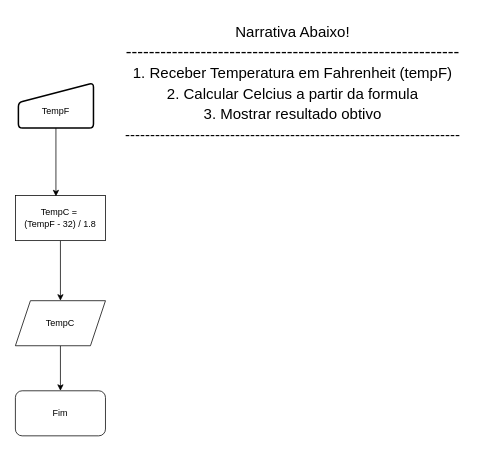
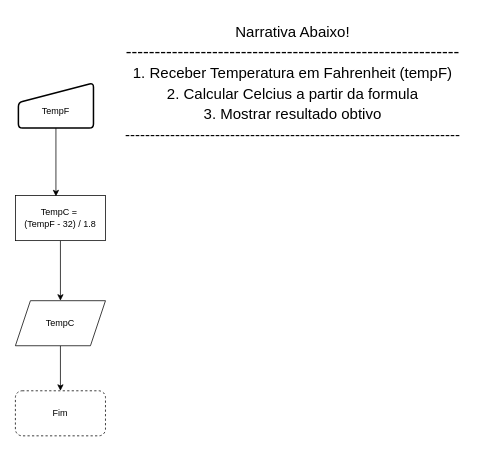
node "Fim": style solid -> dashed
